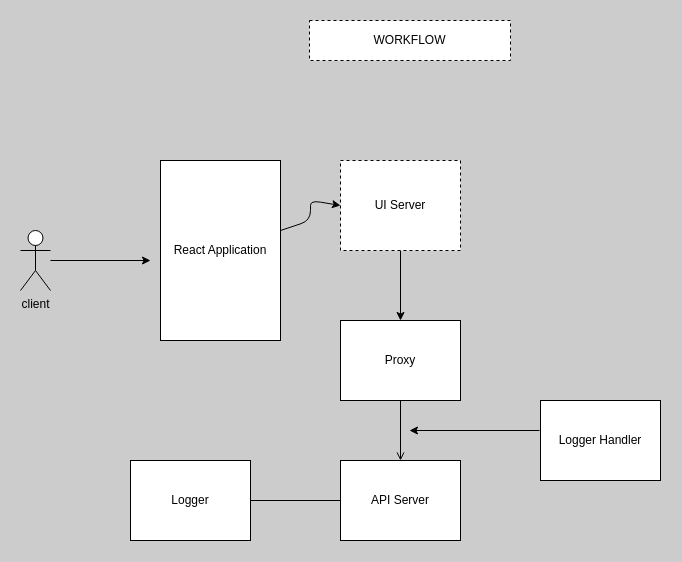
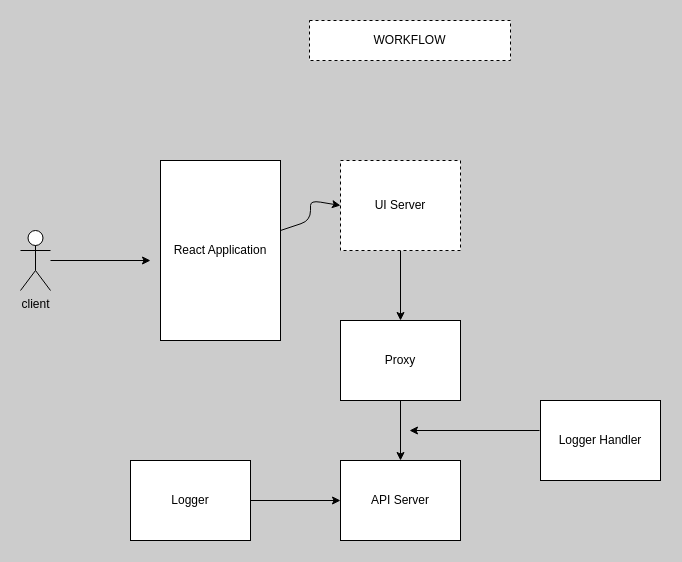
edge "Proxy" -> "API Server": arrowhead open -> classic
edge "Logger" -- "API Server": arrowhead none -> classic
